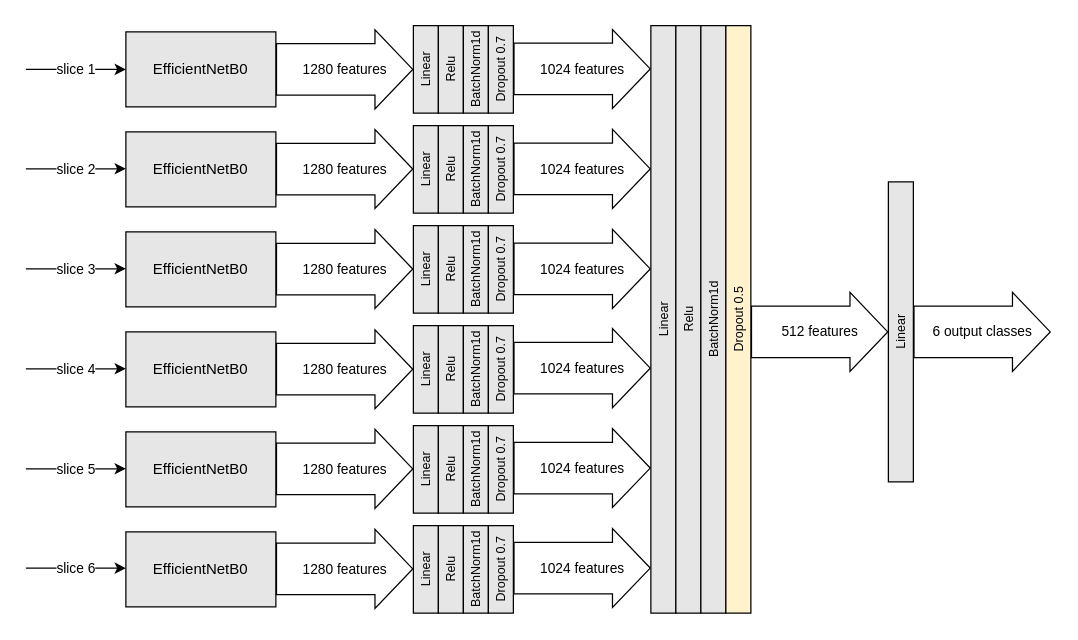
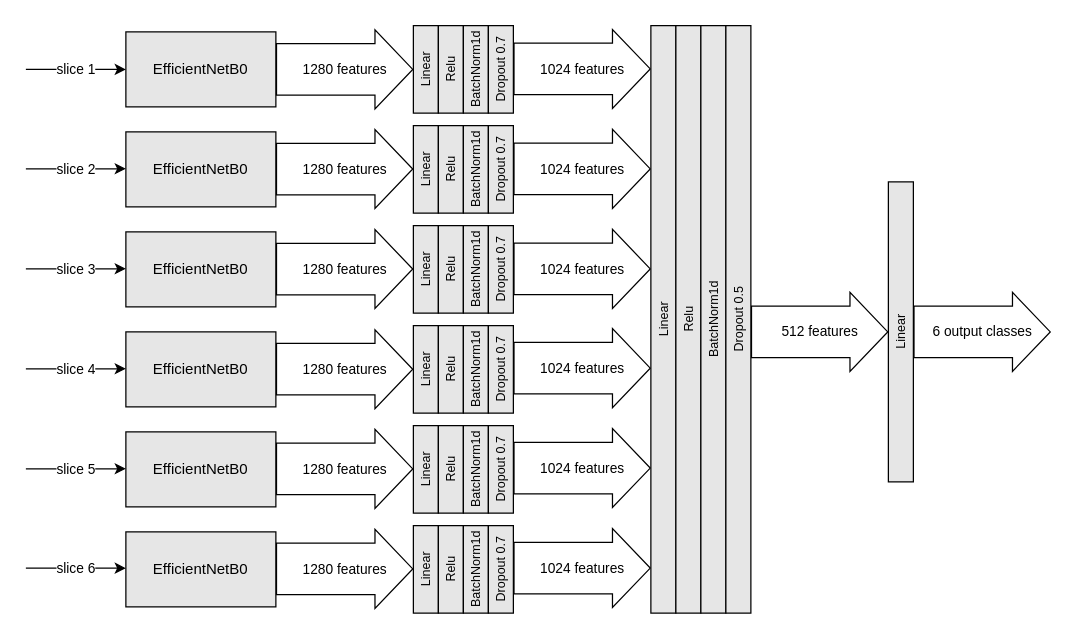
node "Dropout 0.5": fillcolor #fff2cc -> #e6e6e6
